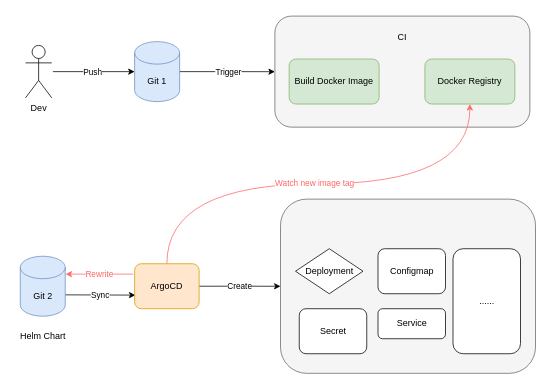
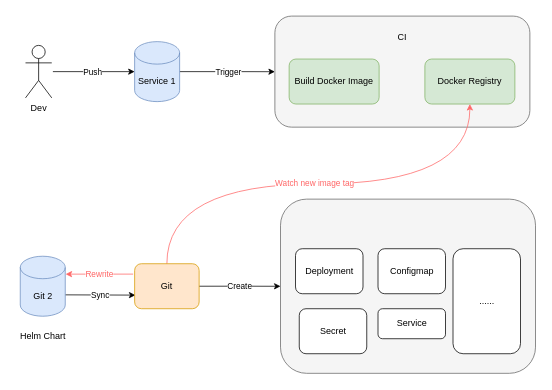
node "Git 1": label "Git 1" -> "Service 1"
node "Deployment": shape diamond -> rounded rectangle
node "ArgoCD": label "ArgoCD" -> "Git"
